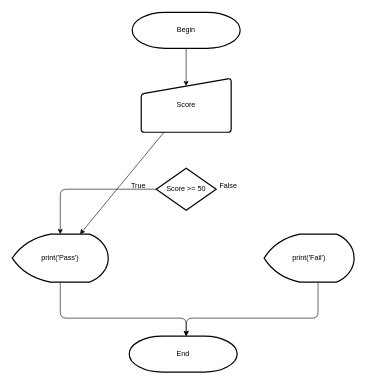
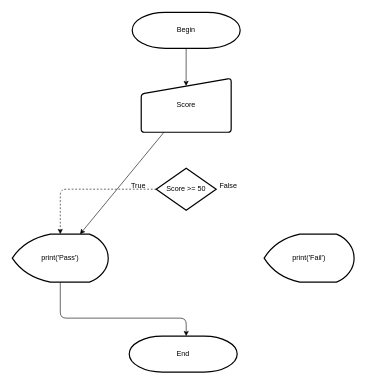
edge "Score >= 50" -> "print('Pass')": style solid -> dashed
edge "print('Fail')" -> "End": removed
